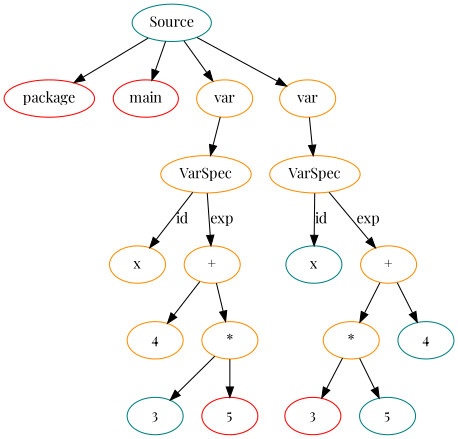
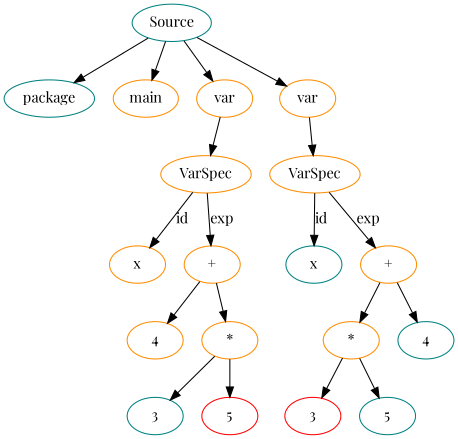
node "package": color red -> teal
node "main": color red -> darkorange
